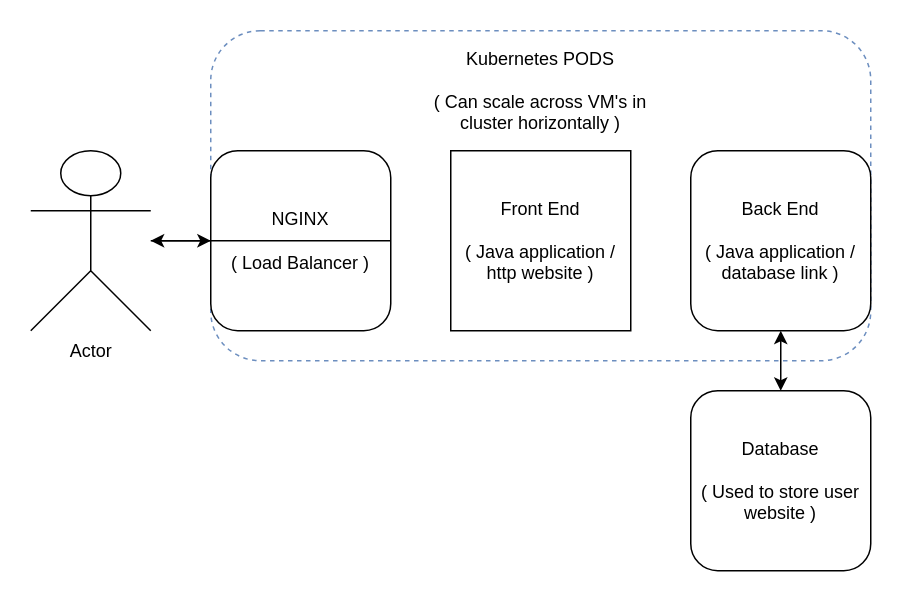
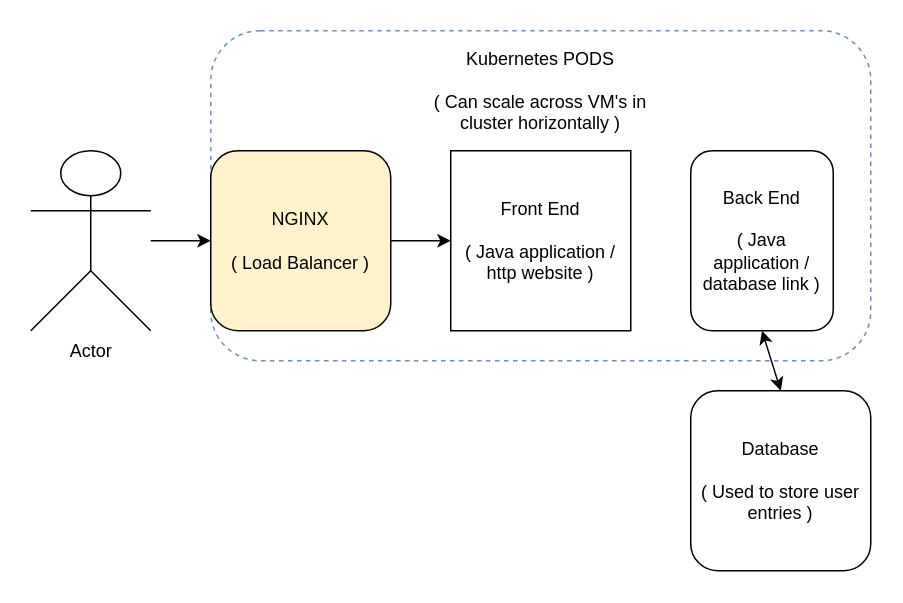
edge "NGINX ( Load Balancer )" -> "Actor": now "NGINX ( Load Balancer )" -> "Front End ( Java application / http website )"
node "NGINX ( Load Balancer )": fillcolor #ffffff -> #fff2cc
node "Back End ( Java application / database link )": size 180x180 -> 143x180
node "Database ( Used to store user website )": label "Database ( Used to store user website )" -> "Database ( Used to store user entries )"
